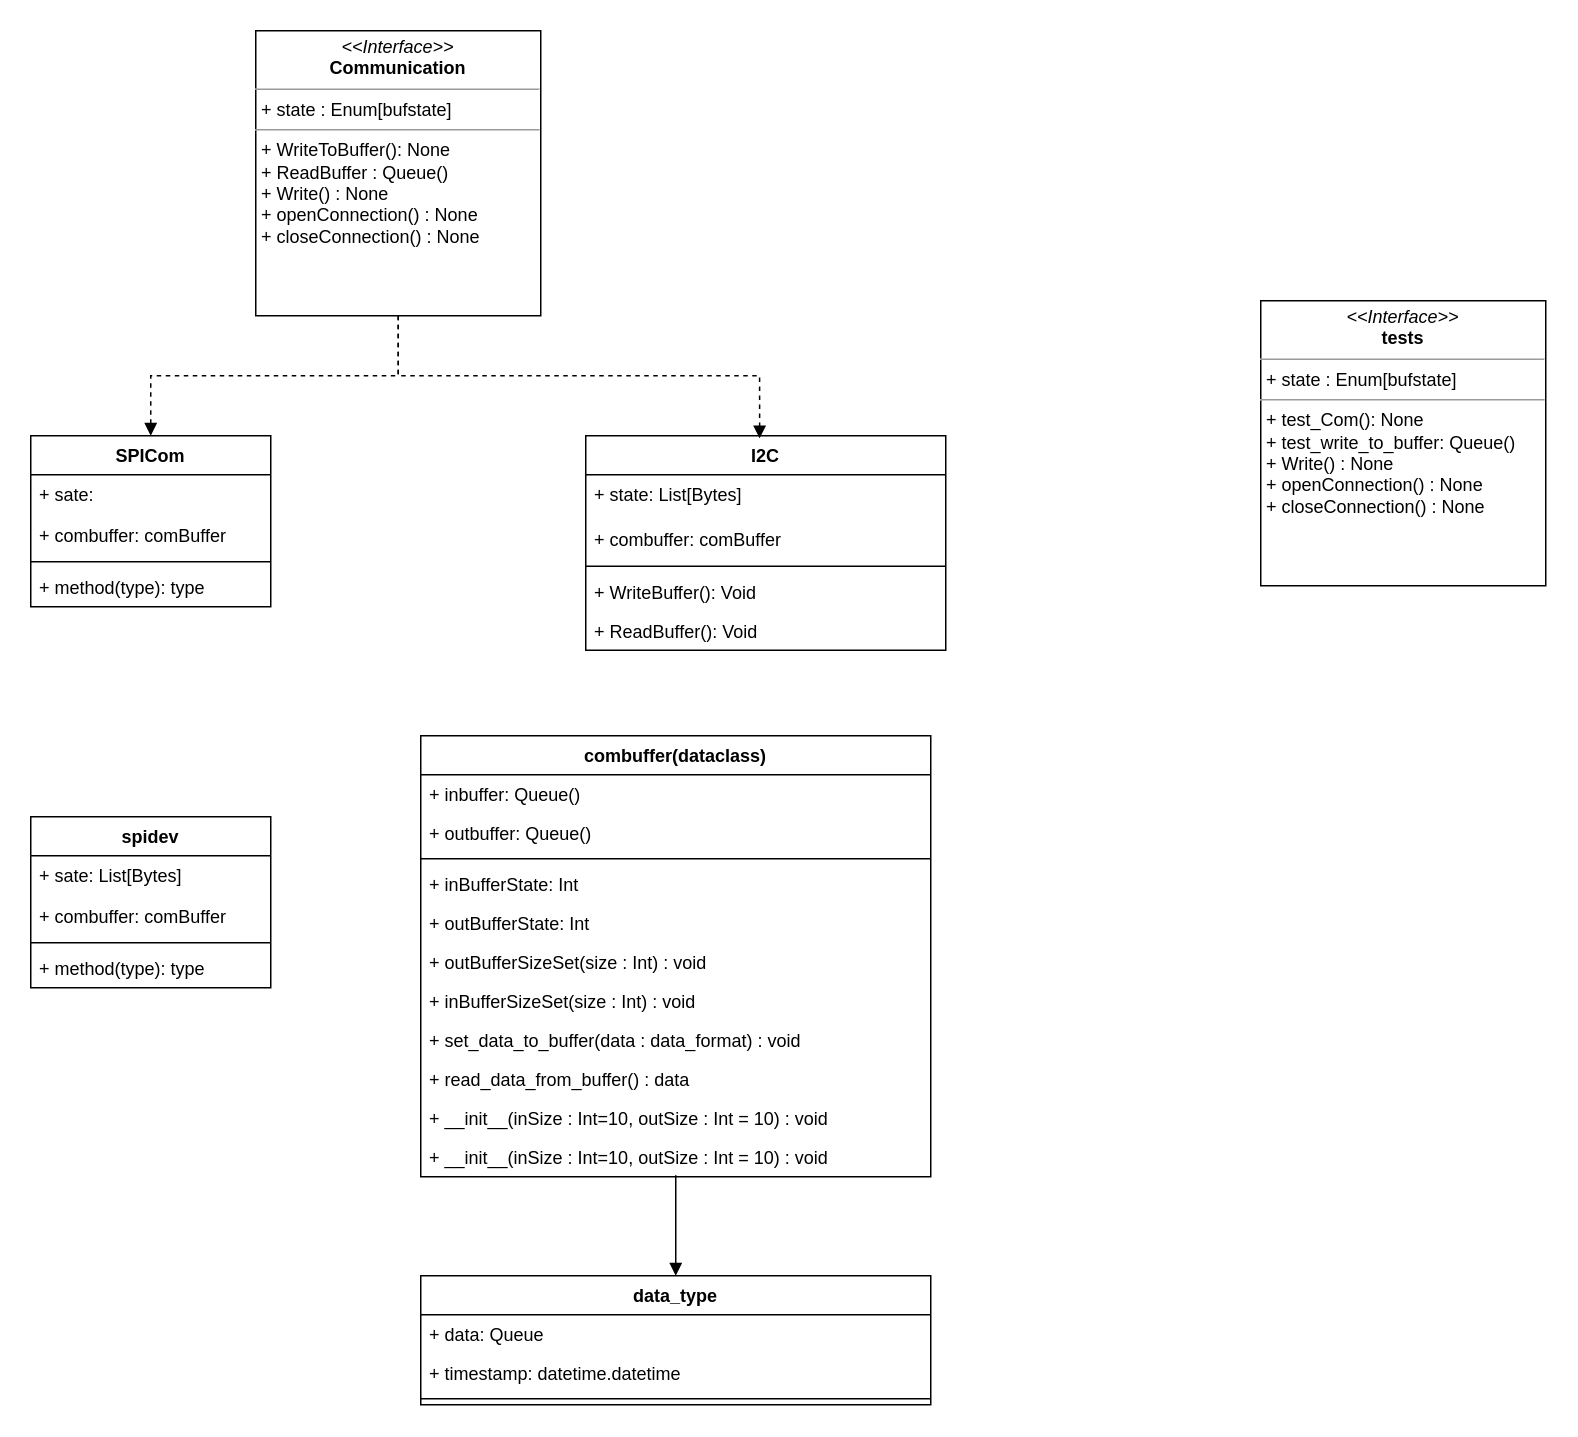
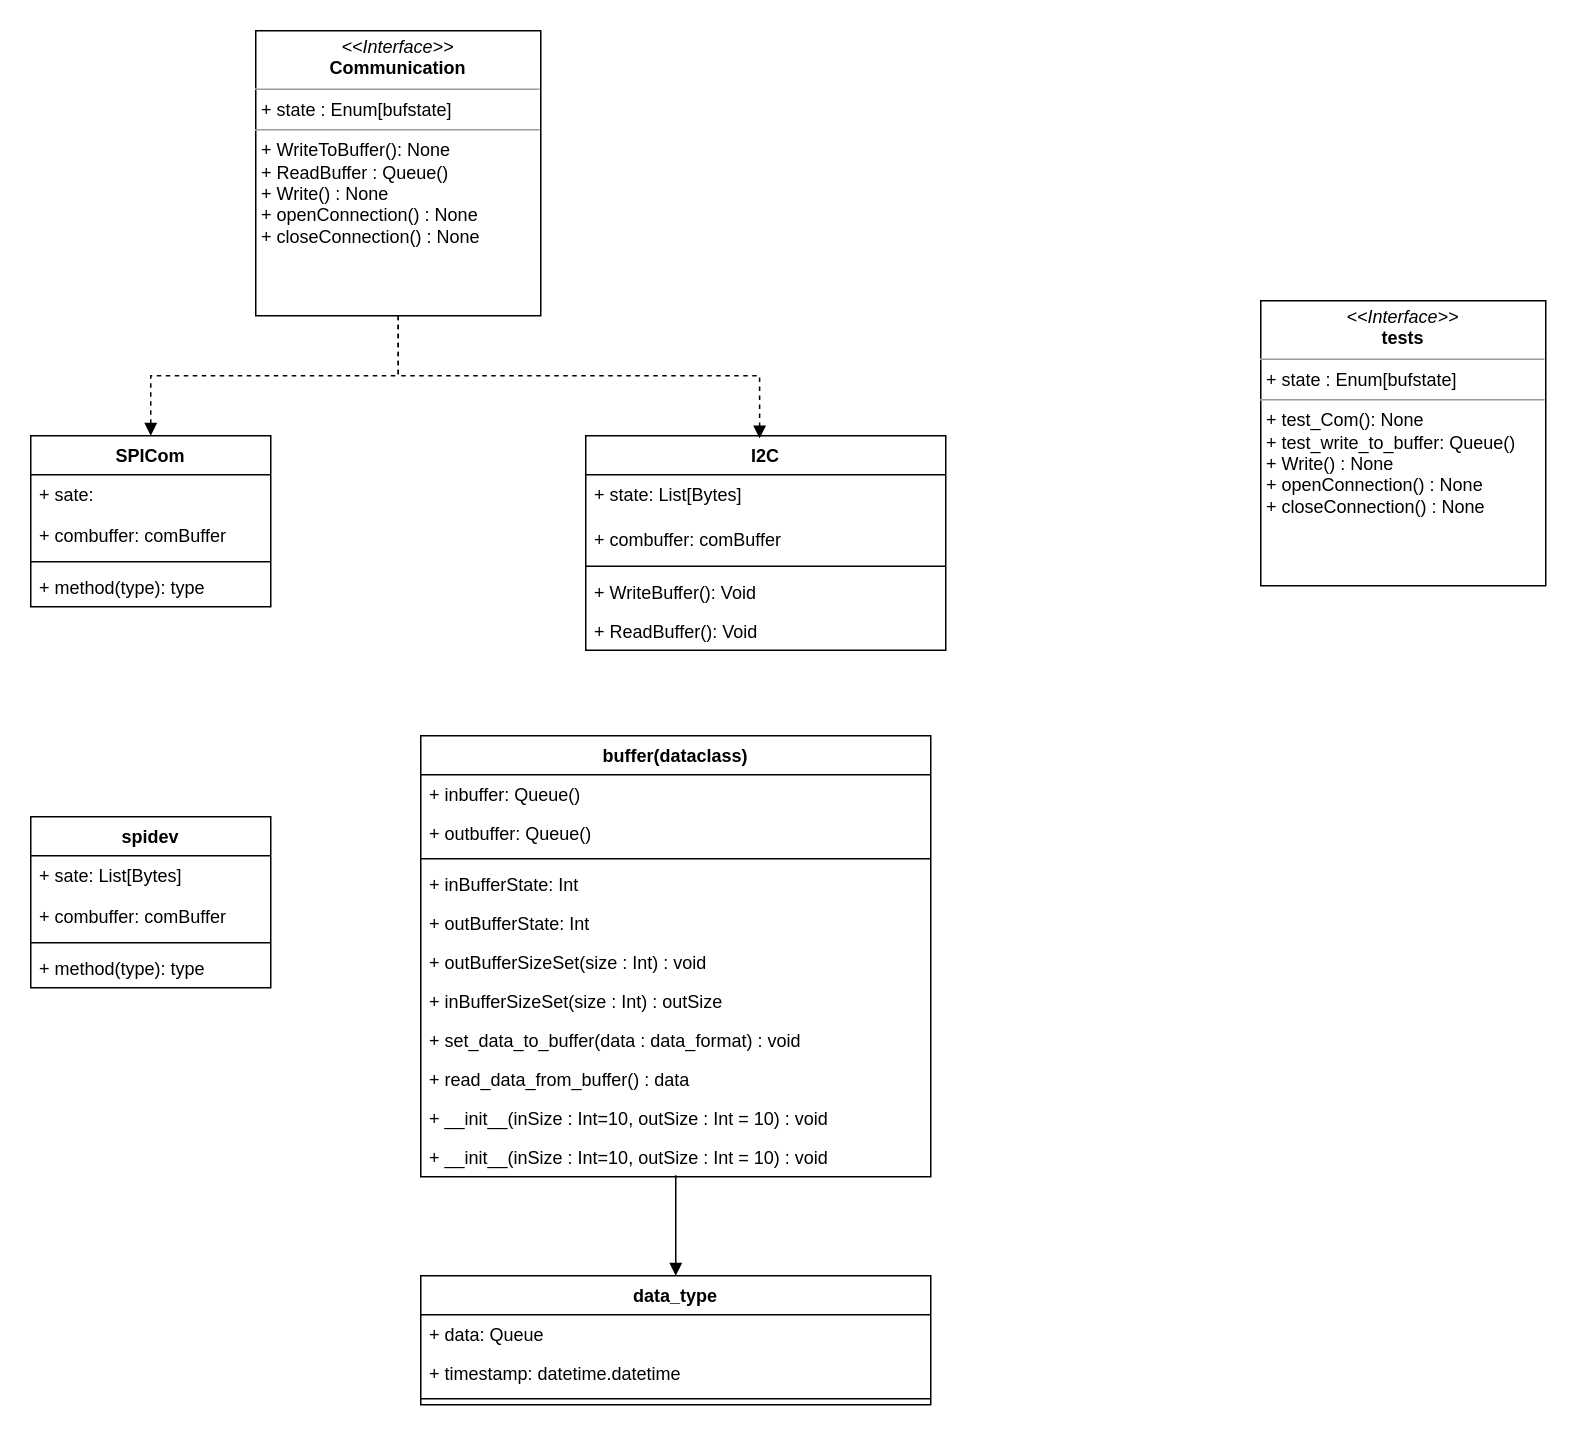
node "combuffer(dataclass)": label "combuffer(dataclass)" -> "buffer(dataclass)"
node "+ inBufferSizeSet(size : Int) : void": label "+ inBufferSizeSet(size : Int) : void" -> "+ inBufferSizeSet(size : Int) : outSize"
